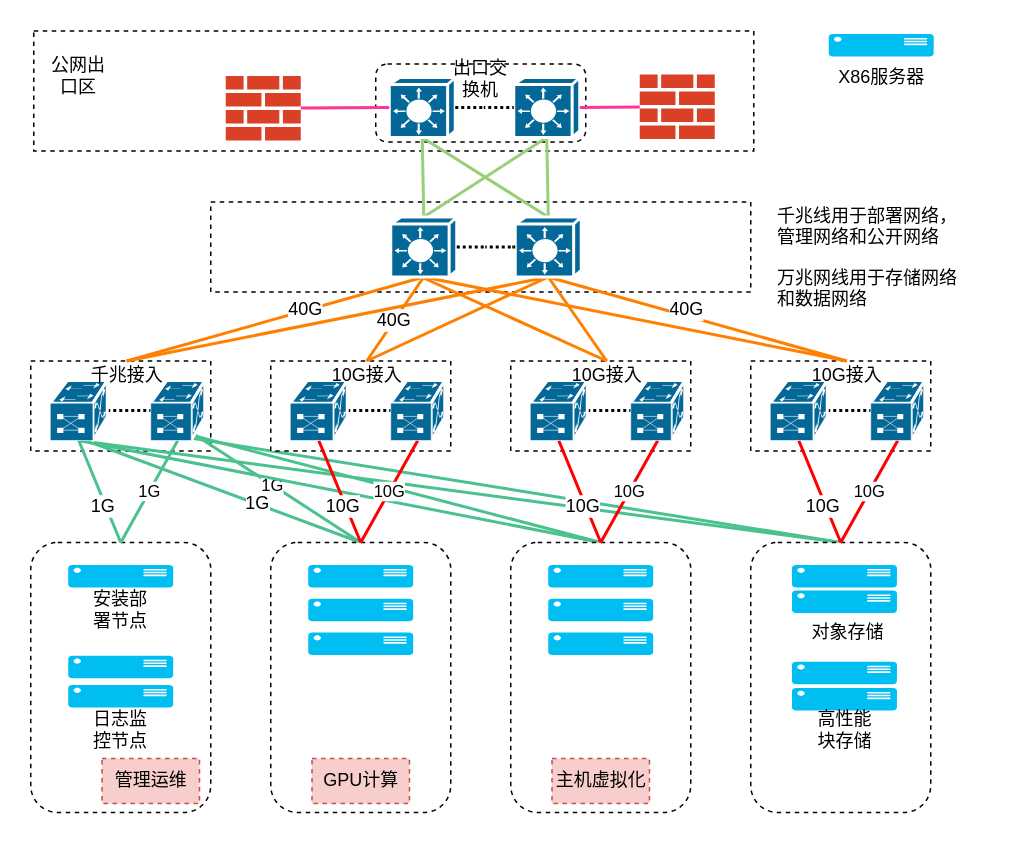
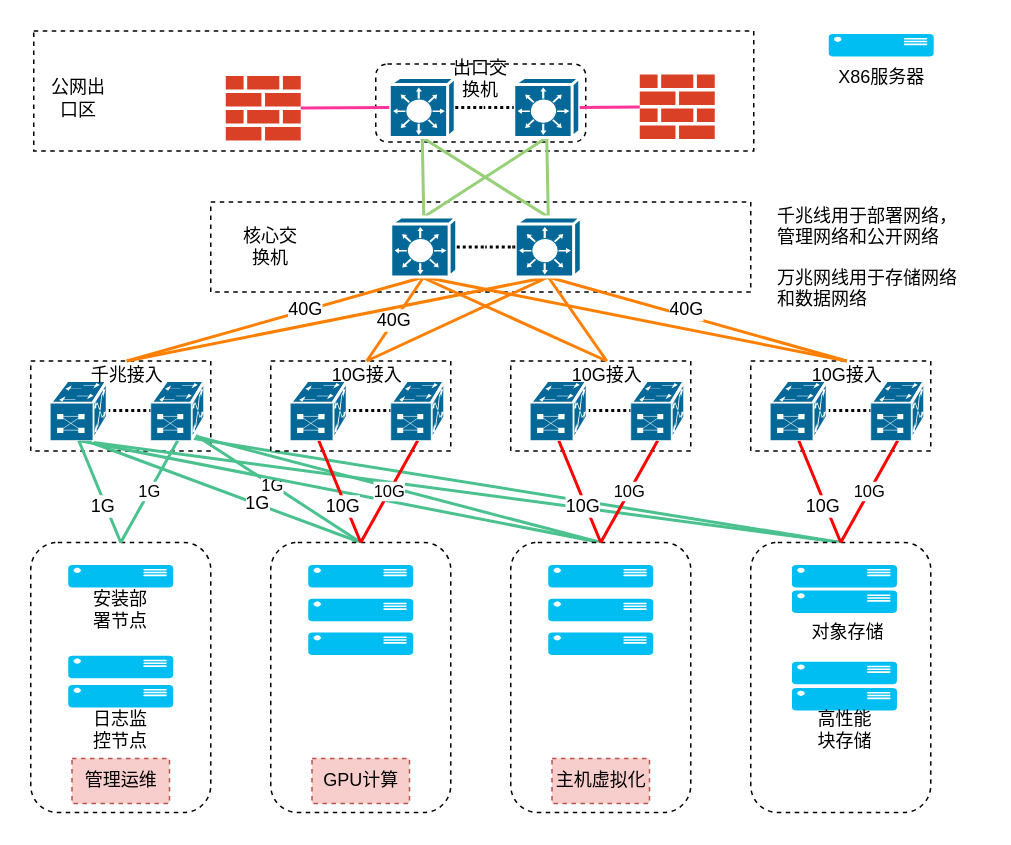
node "公网出口区": moved (79, 76) -> (79, 98)
node "核心交换机": added
node "管理运维": moved (151, 781) -> (121, 781)
